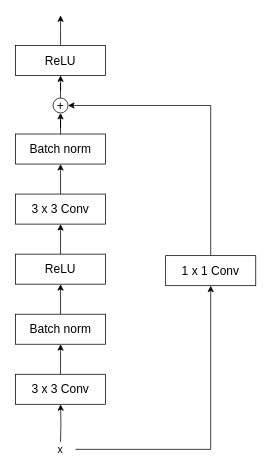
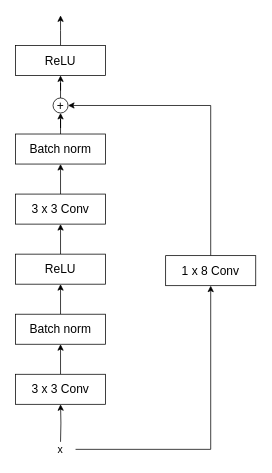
node "1 x 1 Conv": label "1 x 1 Conv" -> "1 x 8 Conv"
